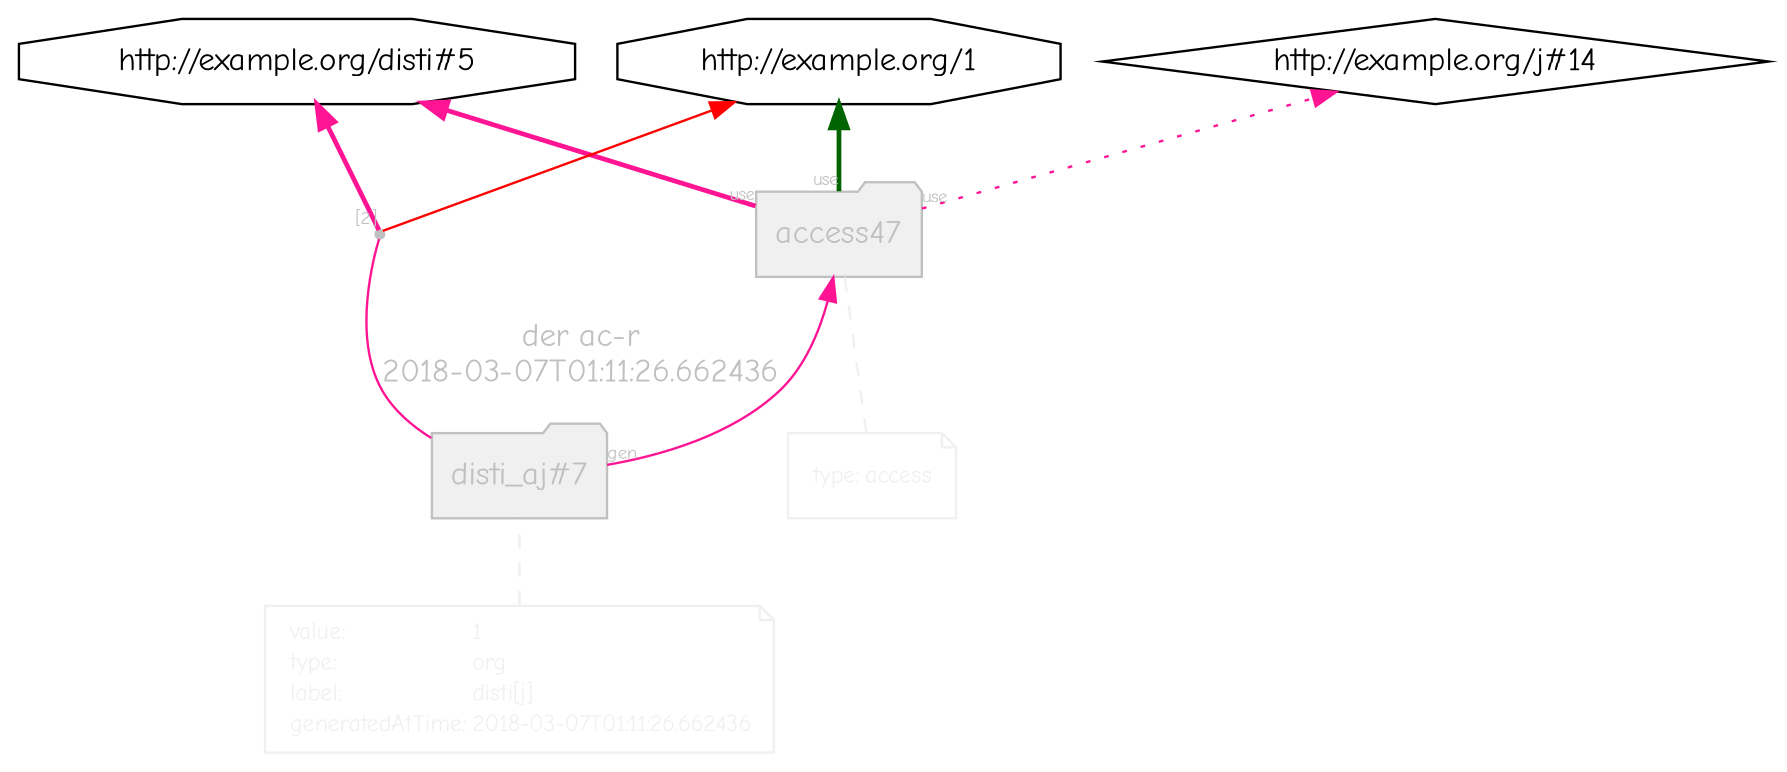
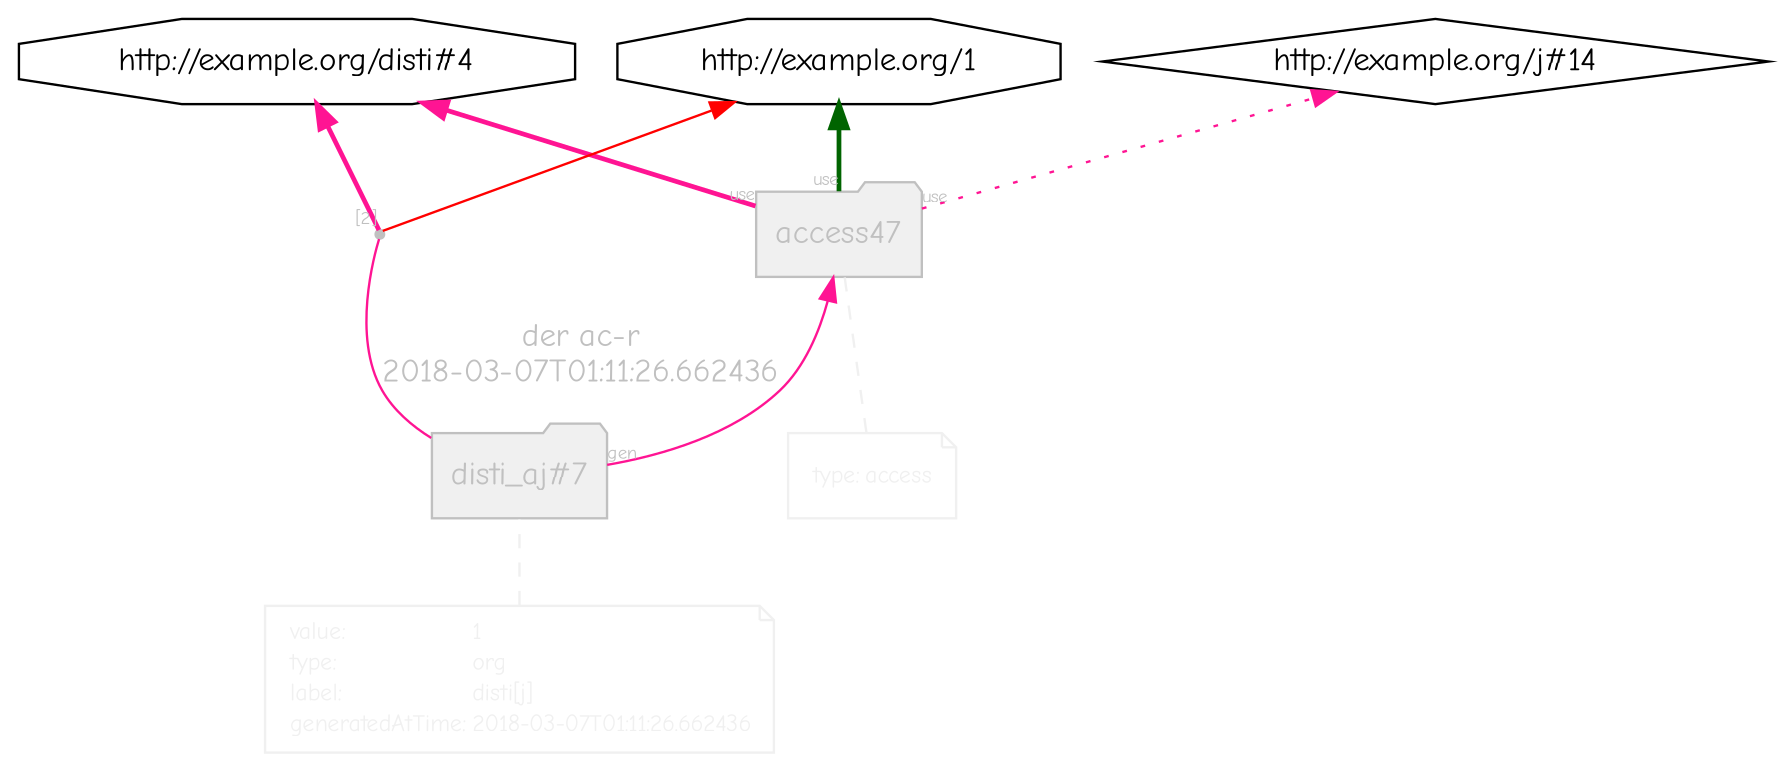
node "http://example.org/disti#5": label "http://example.org/disti#5" -> "http://example.org/disti#4"
